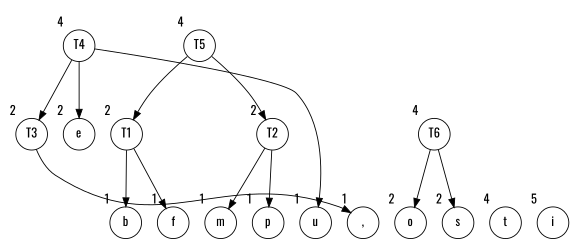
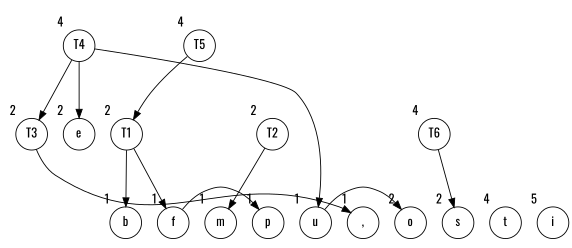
edge "T5 4" -> "T2 2": removed
edge "T2 2" -> "p 1": now "f 1" -> "p 1"
edge "T6 4" -> "o 2": now "u 1" -> "o 2"
